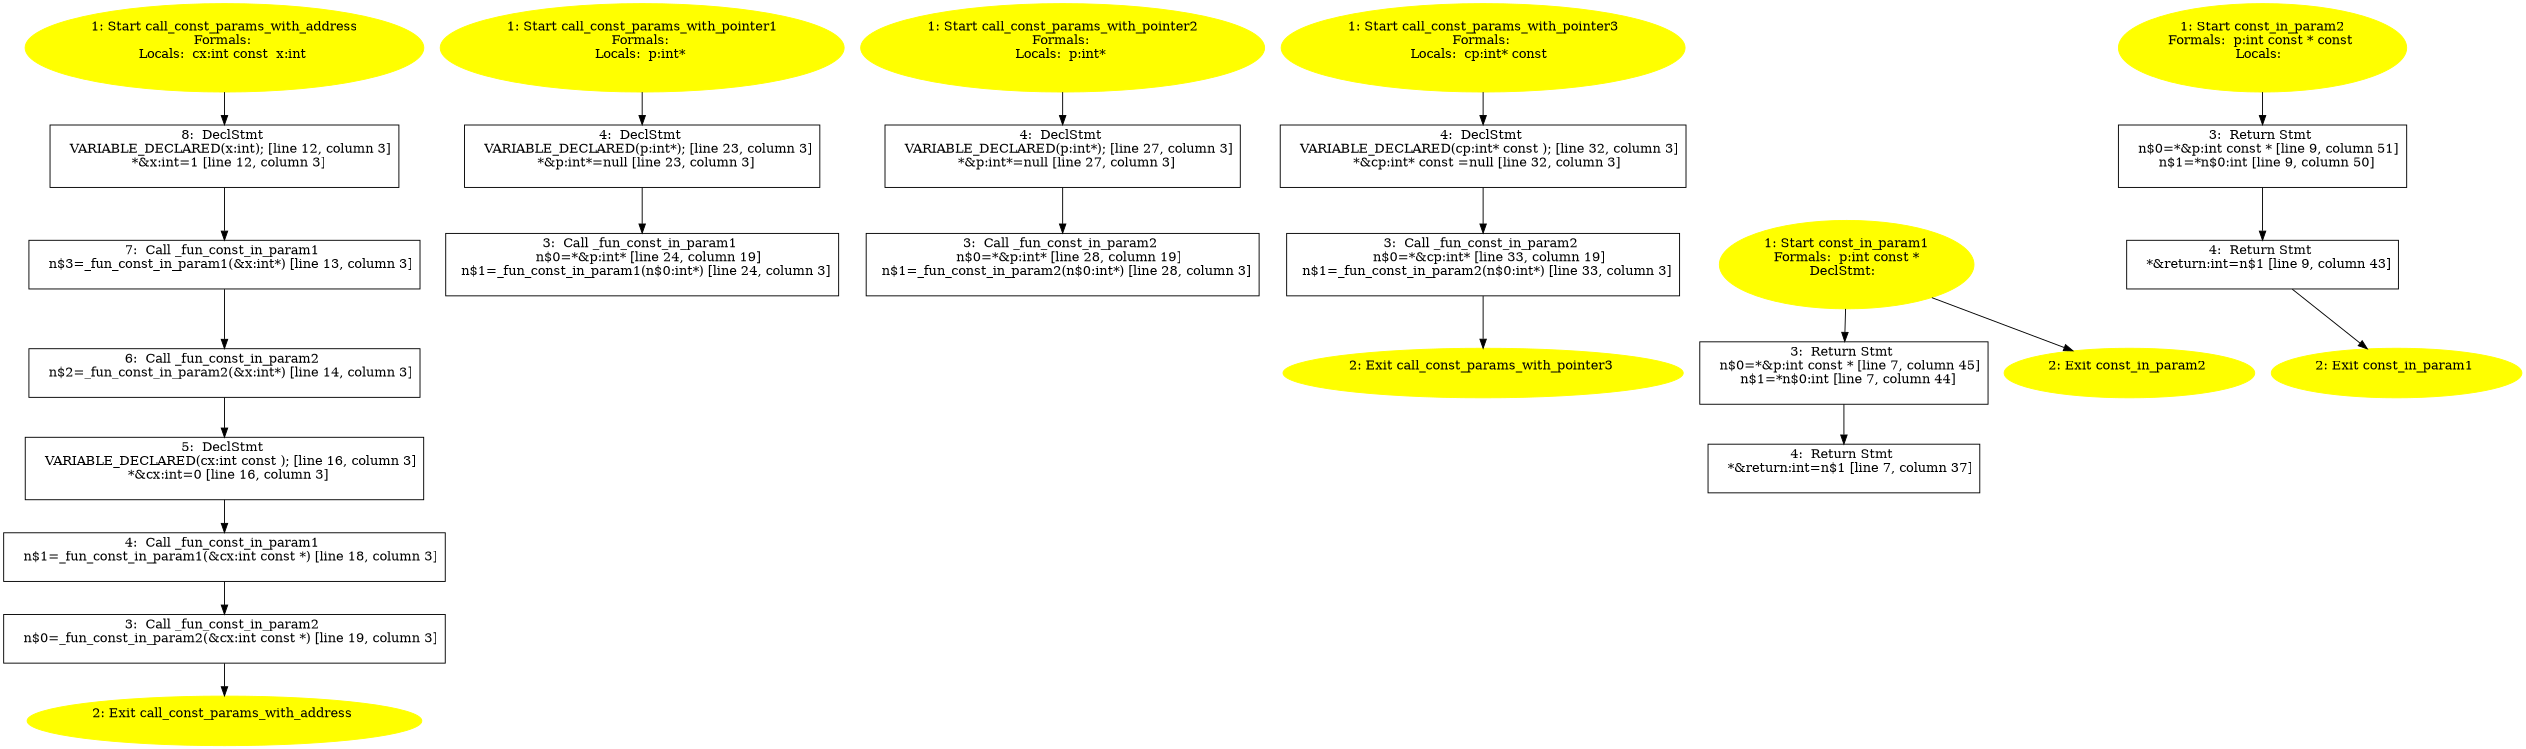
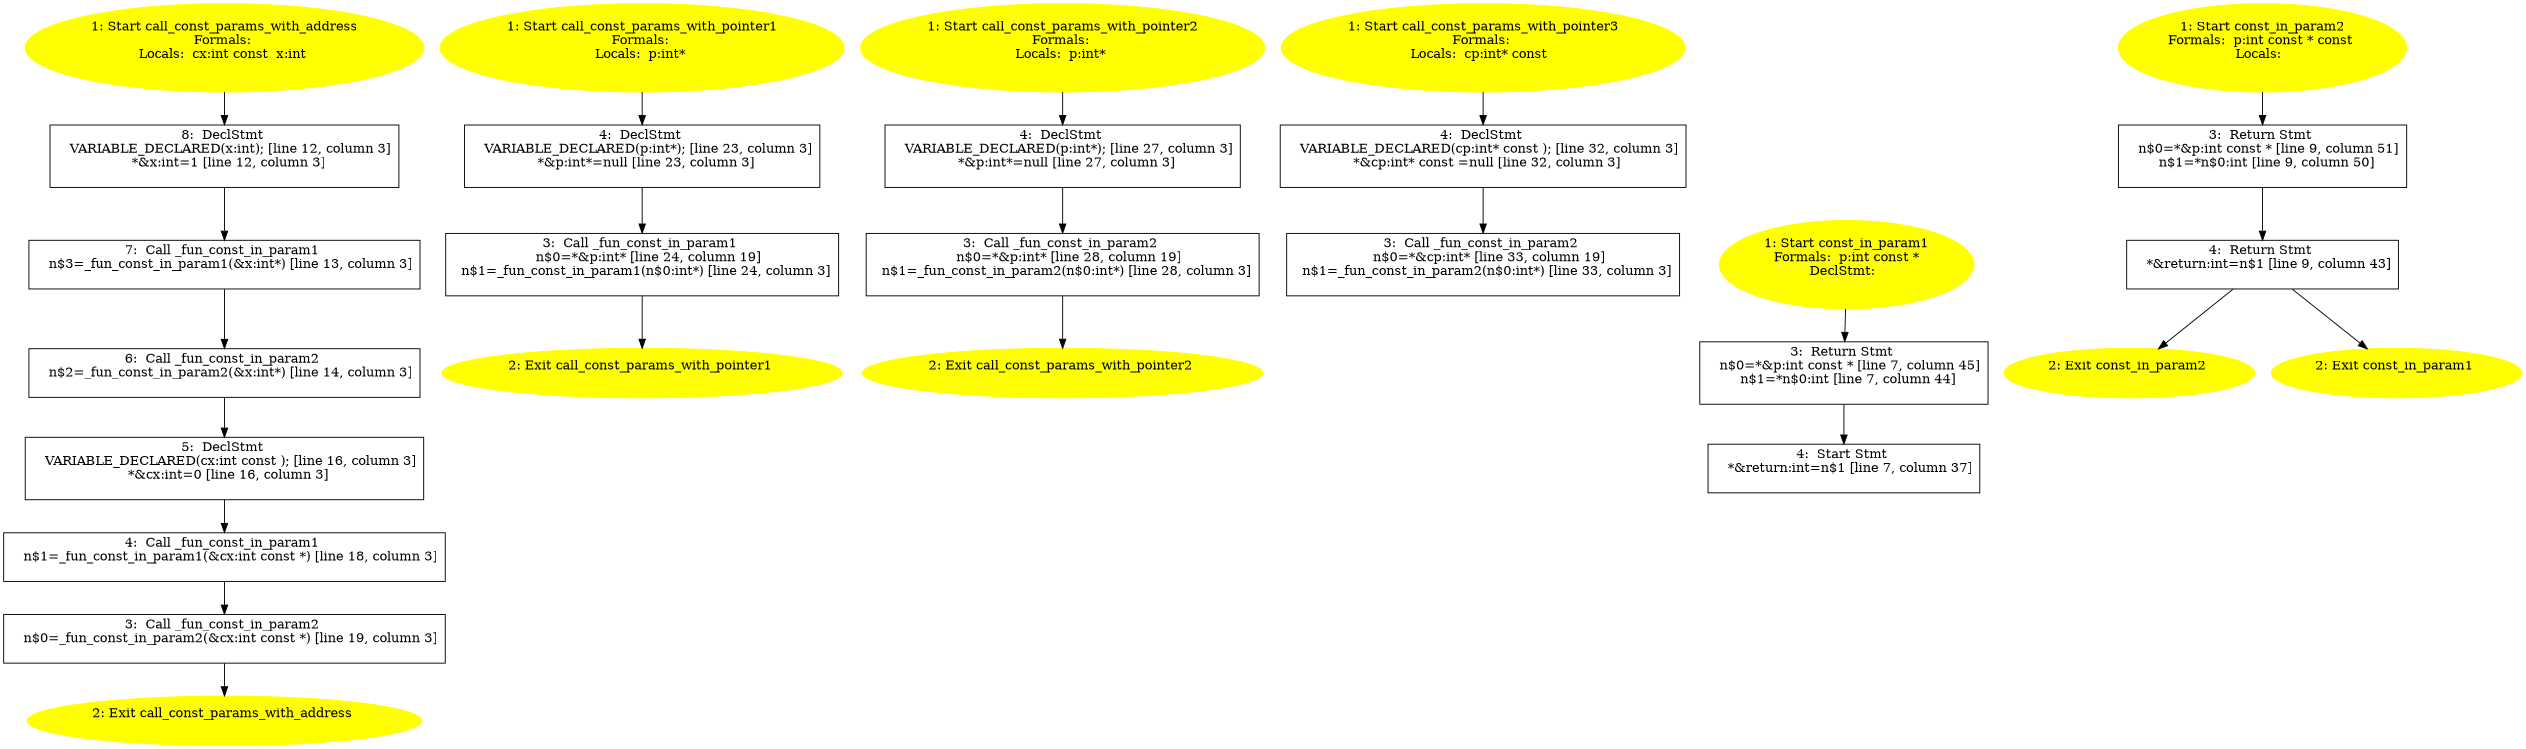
edge "1: Start const_in_param1 Formals:  p:int const * DeclStmt:" -> "2: Exit const_in_param2": now "4:  Return Stmt *&return:int=n$1 [line 9, column 43]" -> "2: Exit const_in_param2"
node "2: Exit call_const_params_with_pointer1": added
node "2: Exit call_const_params_with_pointer2": added
node "2: Exit call_const_params_with_pointer3": removed
node "4:  Return Stmt *&return:int=n$1 [line 7, column 37]": label "4:  Return Stmt *&return:int=n$1 [line 7, column 37]" -> "4:  Start Stmt *&return:int=n$1 [line 7, column 37]"
